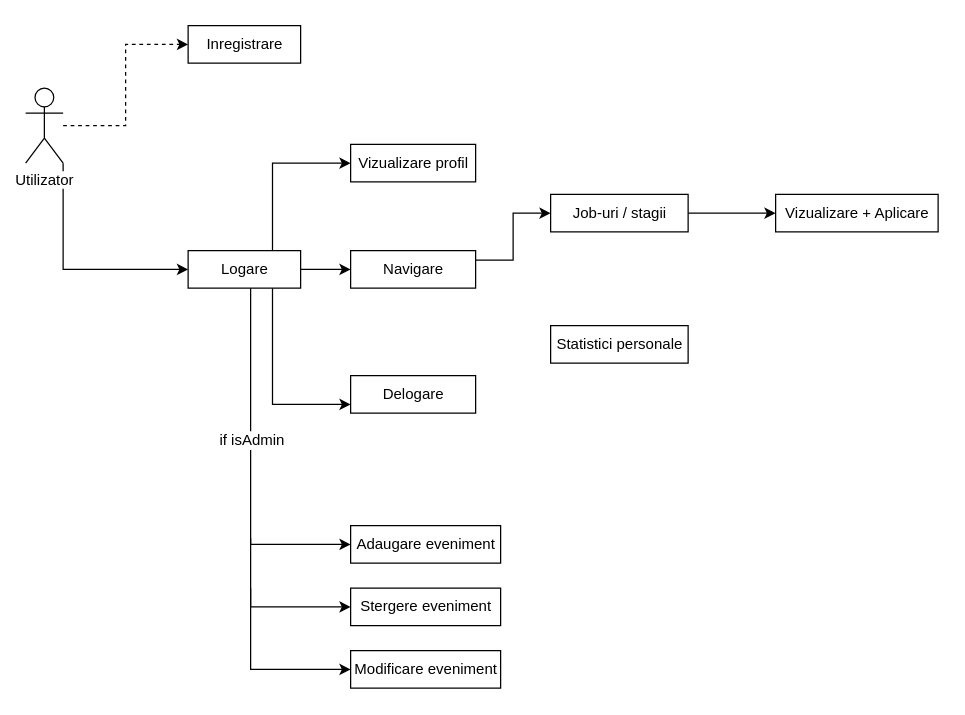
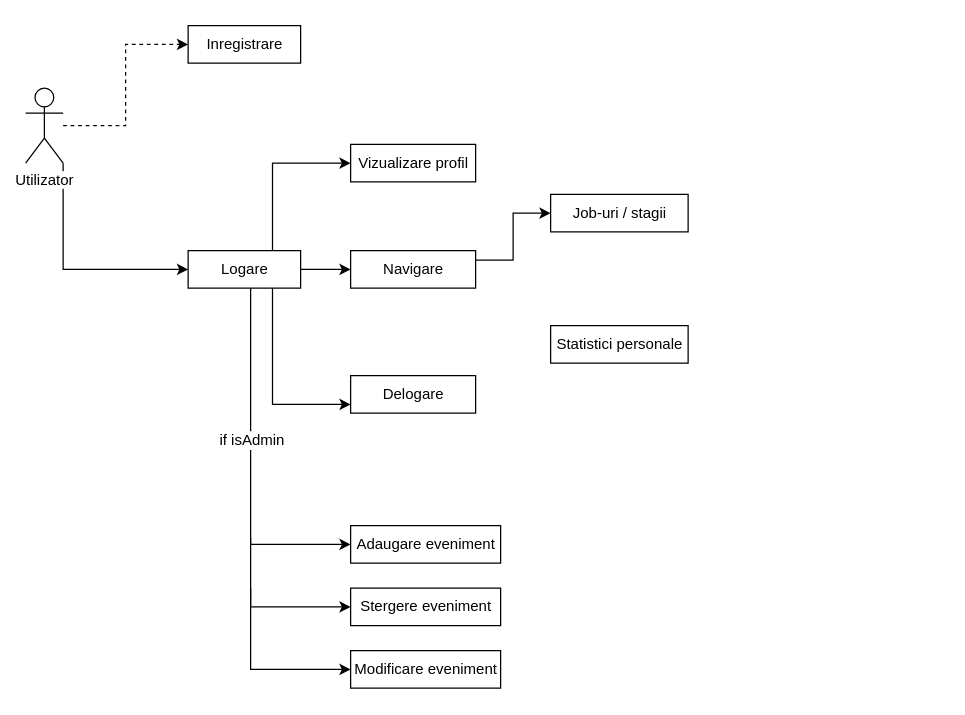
edge "Job-uri / stagii" -> "Vizualizare + Aplicare": removed
node "Vizualizare + Aplicare": removed
